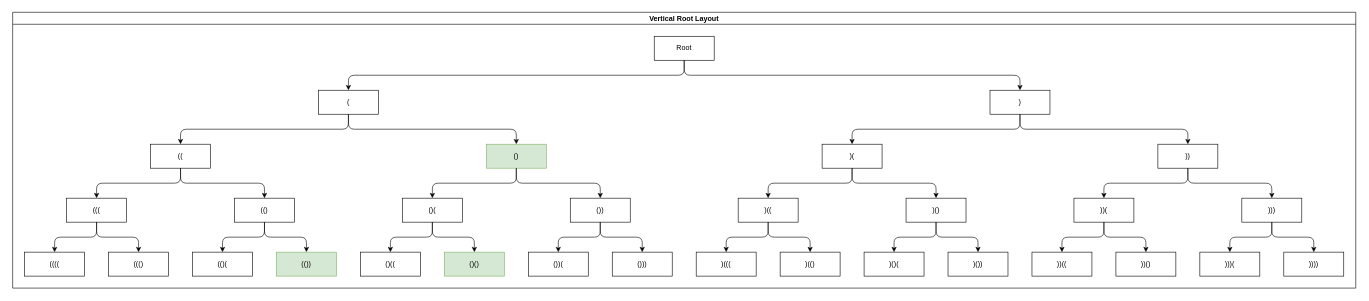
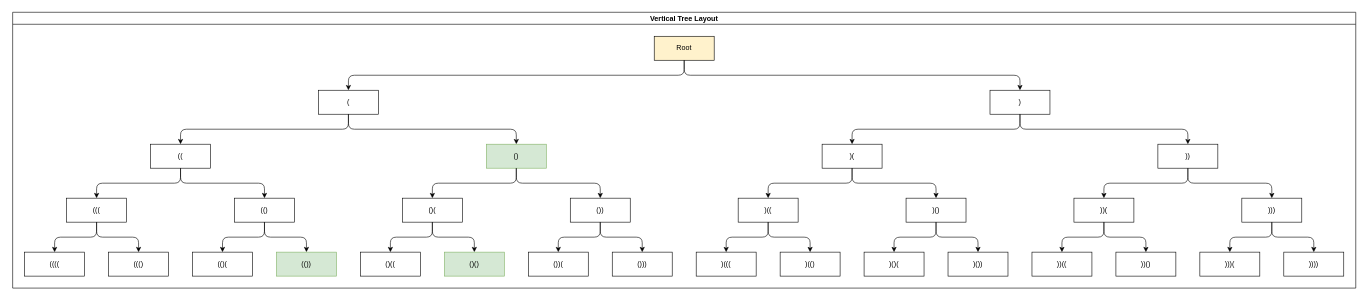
node "Vertical Root Layout": label "Vertical Root Layout" -> "Vertical Tree Layout"
node "Root": fillcolor #ffffff -> #fff2cc
